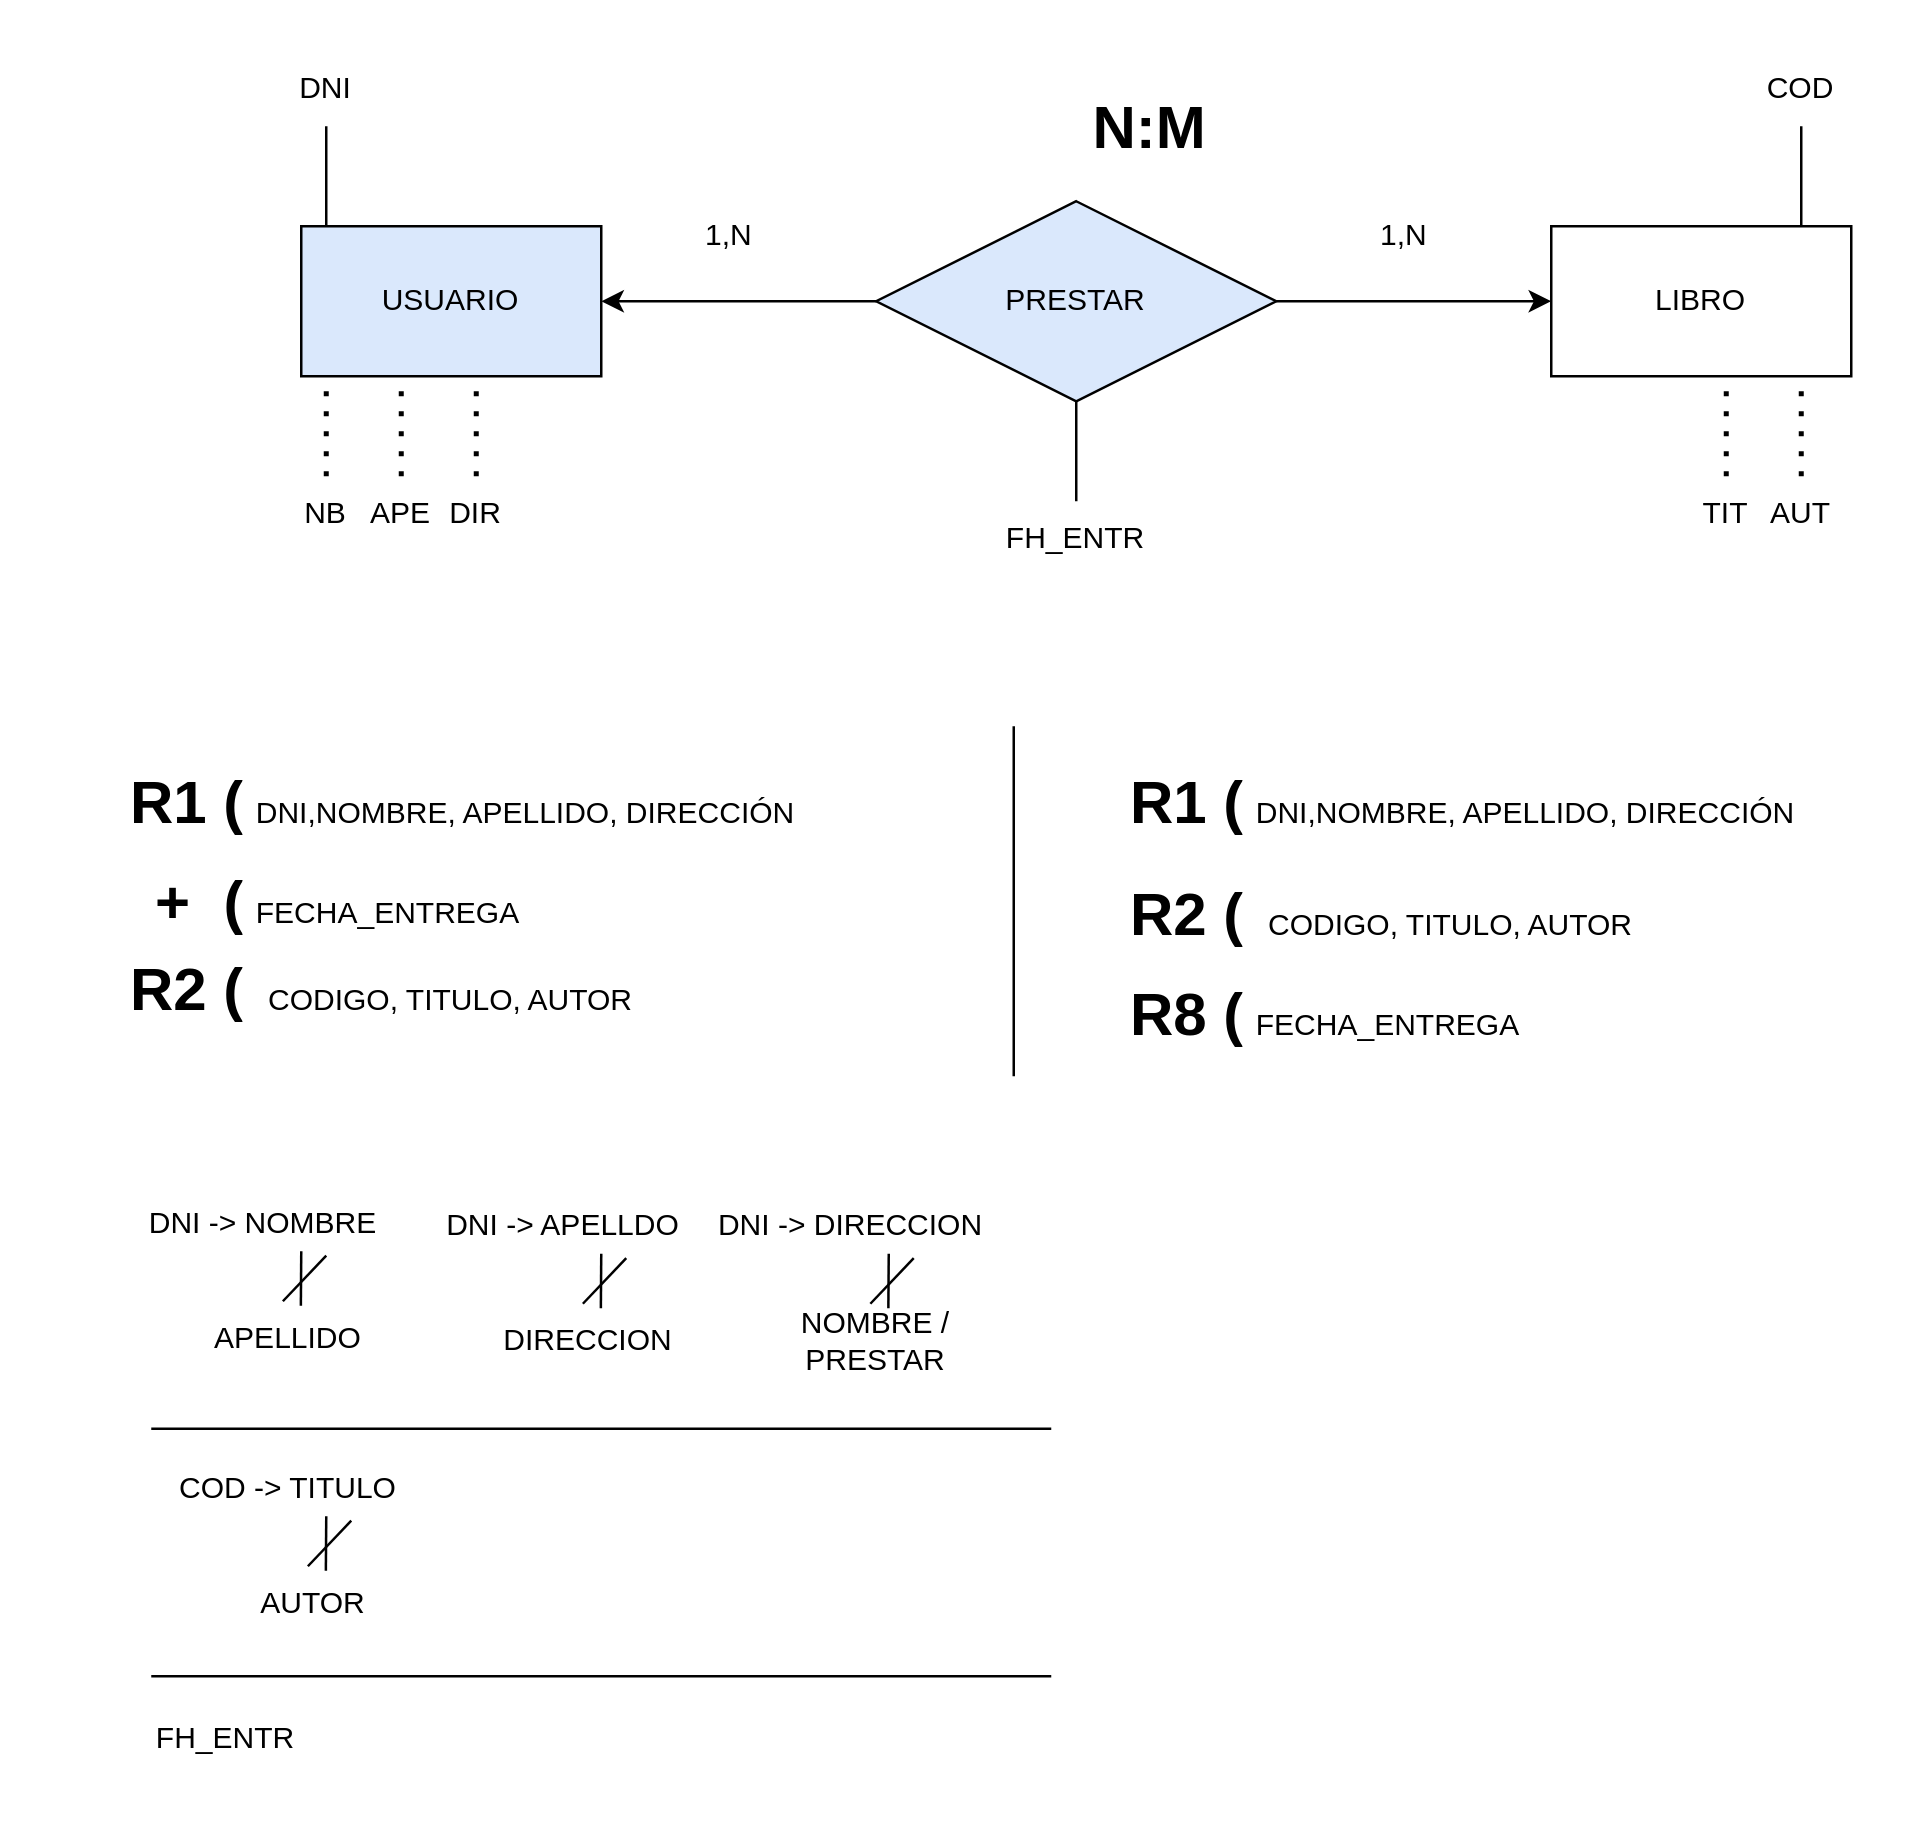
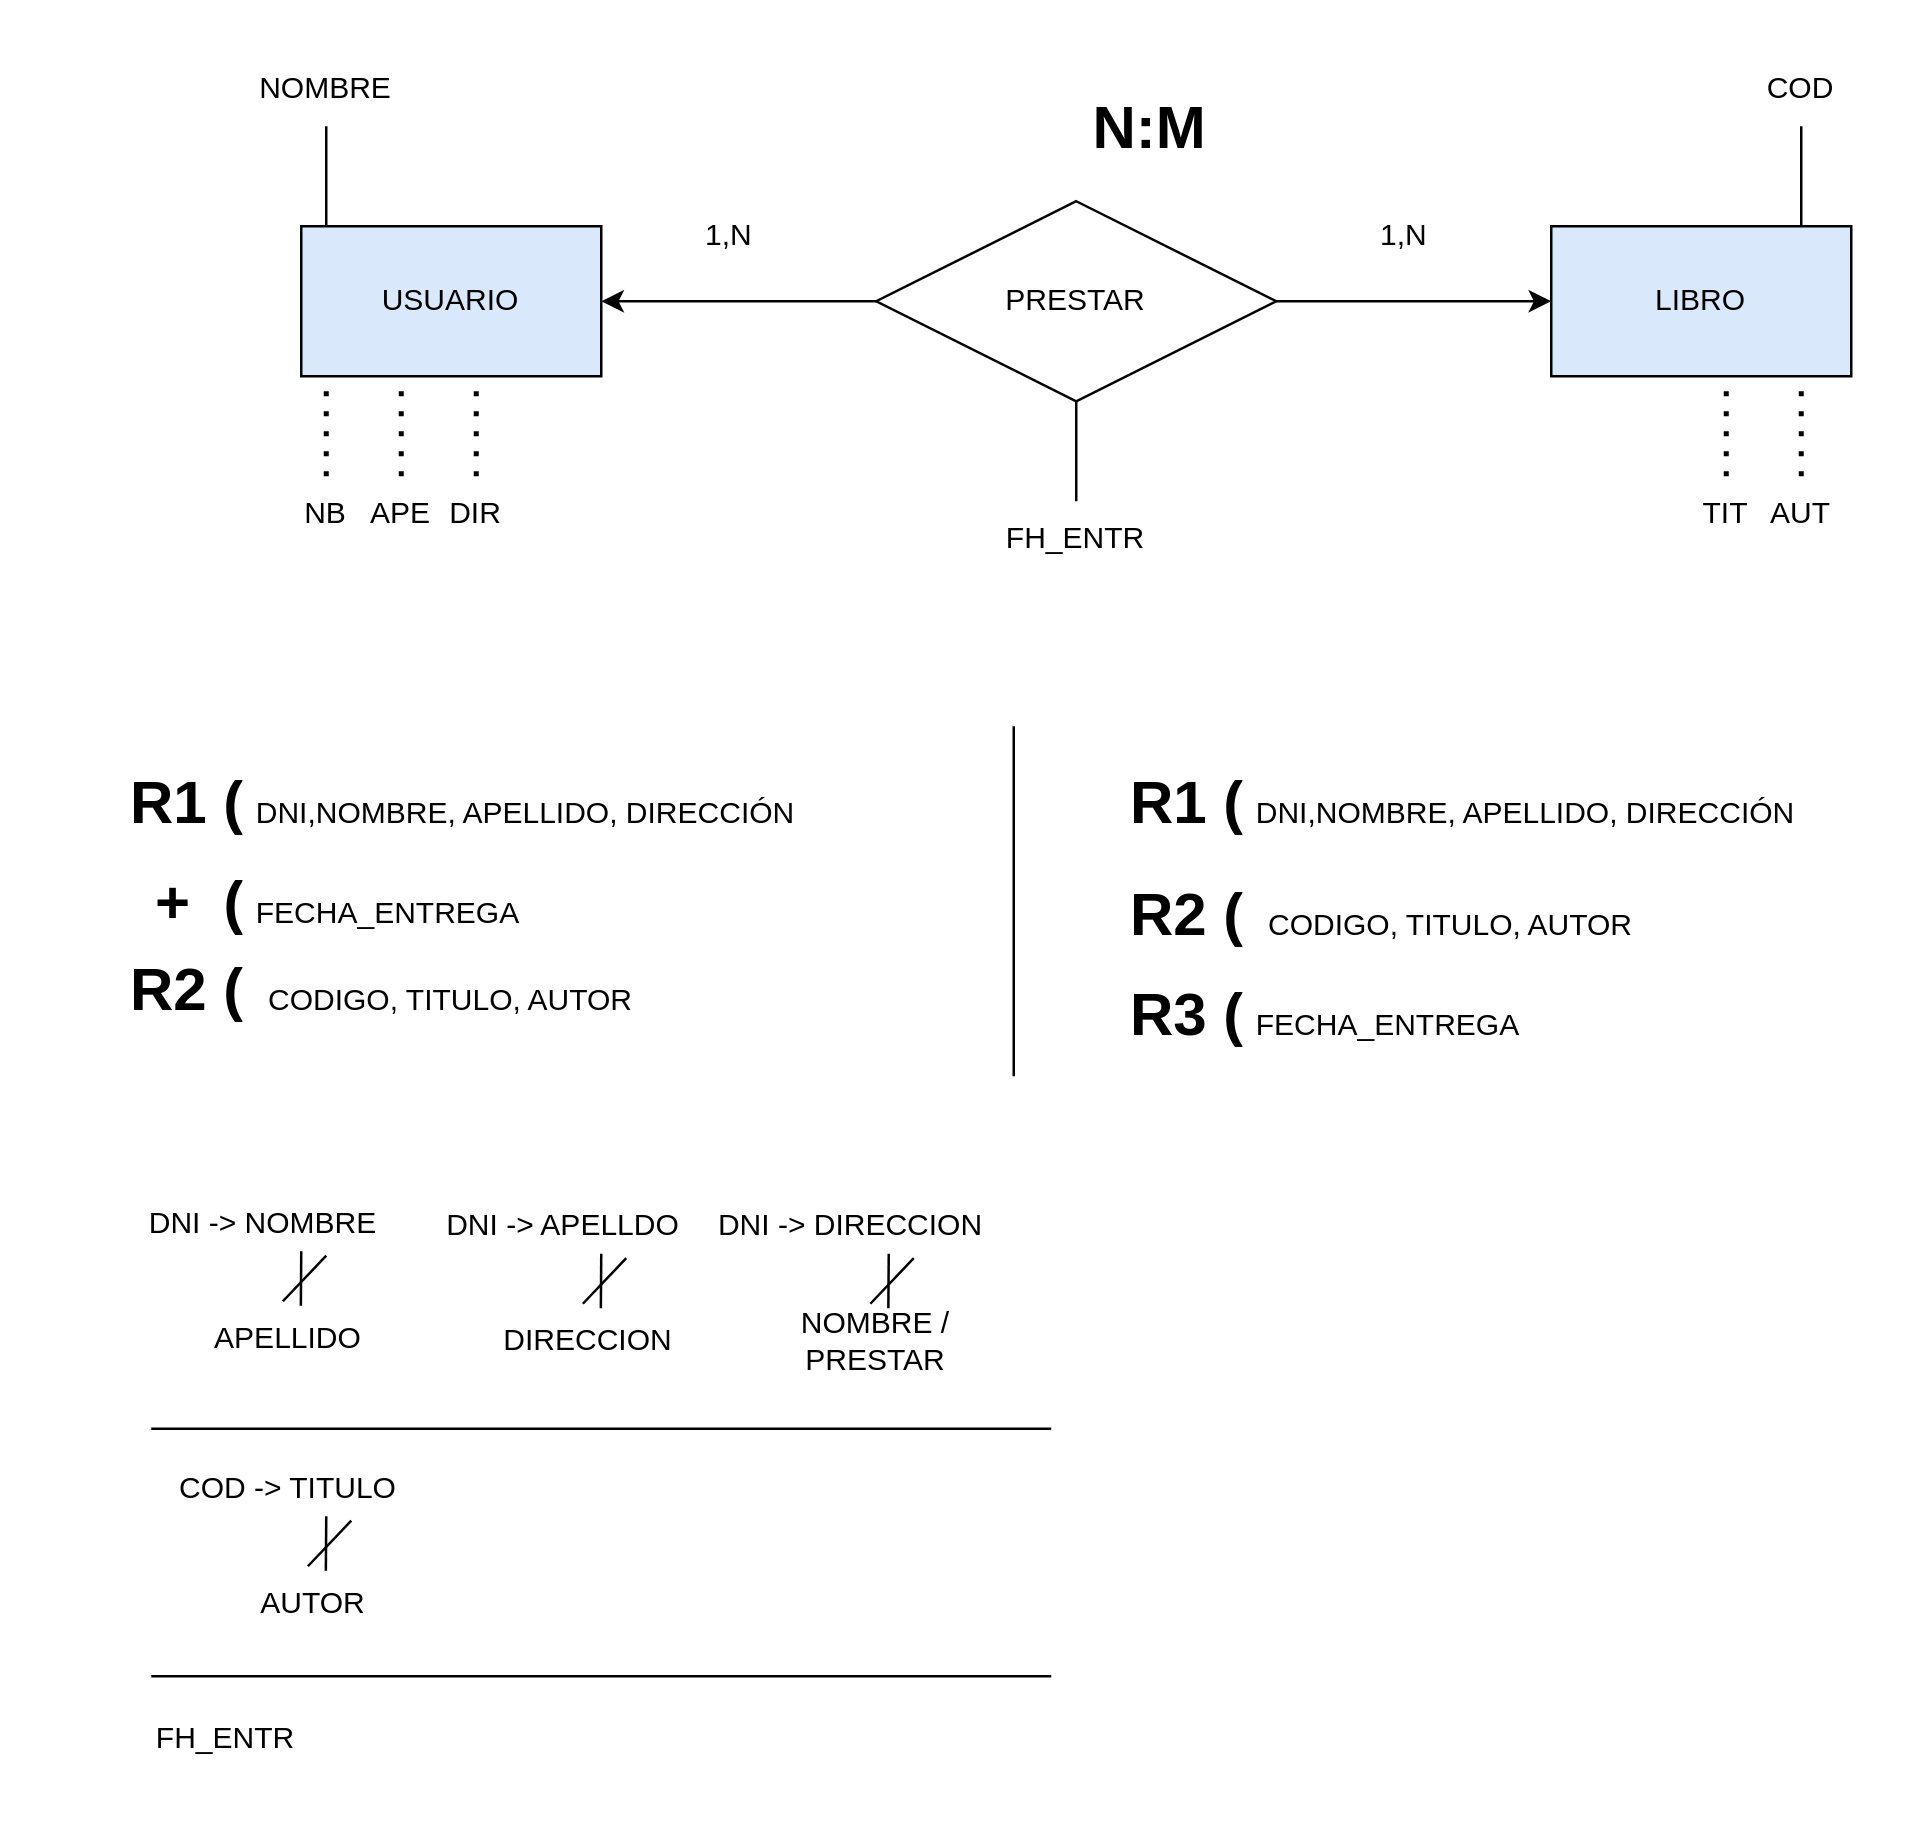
node "DNI": label "DNI" -> "NOMBRE"
node "PRESTAR": fillcolor #dae8fc -> #ffffff
node "LIBRO": fillcolor #ffffff -> #dae8fc
node "R8 (": label "R8 (" -> "R3 ("
